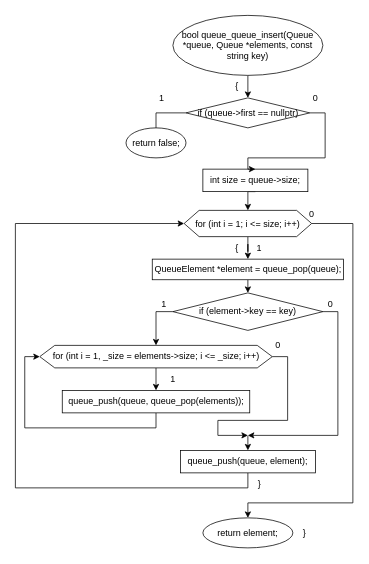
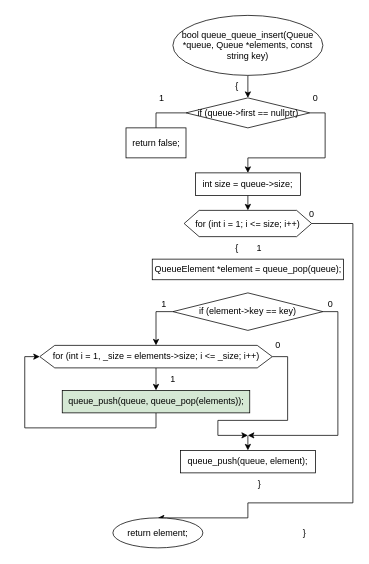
node "return false;": shape ellipse -> rectangle
node "int size = queue->size;": moved (255, 180) -> (248, 184)
edge "for (int i = 1; i <= size; i++)" -> "QueueElement *element = queue_pop(queue);": removed
edge "queue_push(queue, element);" -> "for (int i = 1; i <= size; i++)": removed
edge "QueueElement *element = queue_pop(queue);" -> "if (element->key == key)": removed
node "queue_push(queue, queue_pop(elements));": fillcolor #ffffff -> #d5e8d4
node "return element;": moved (248, 533) -> (158, 533)
